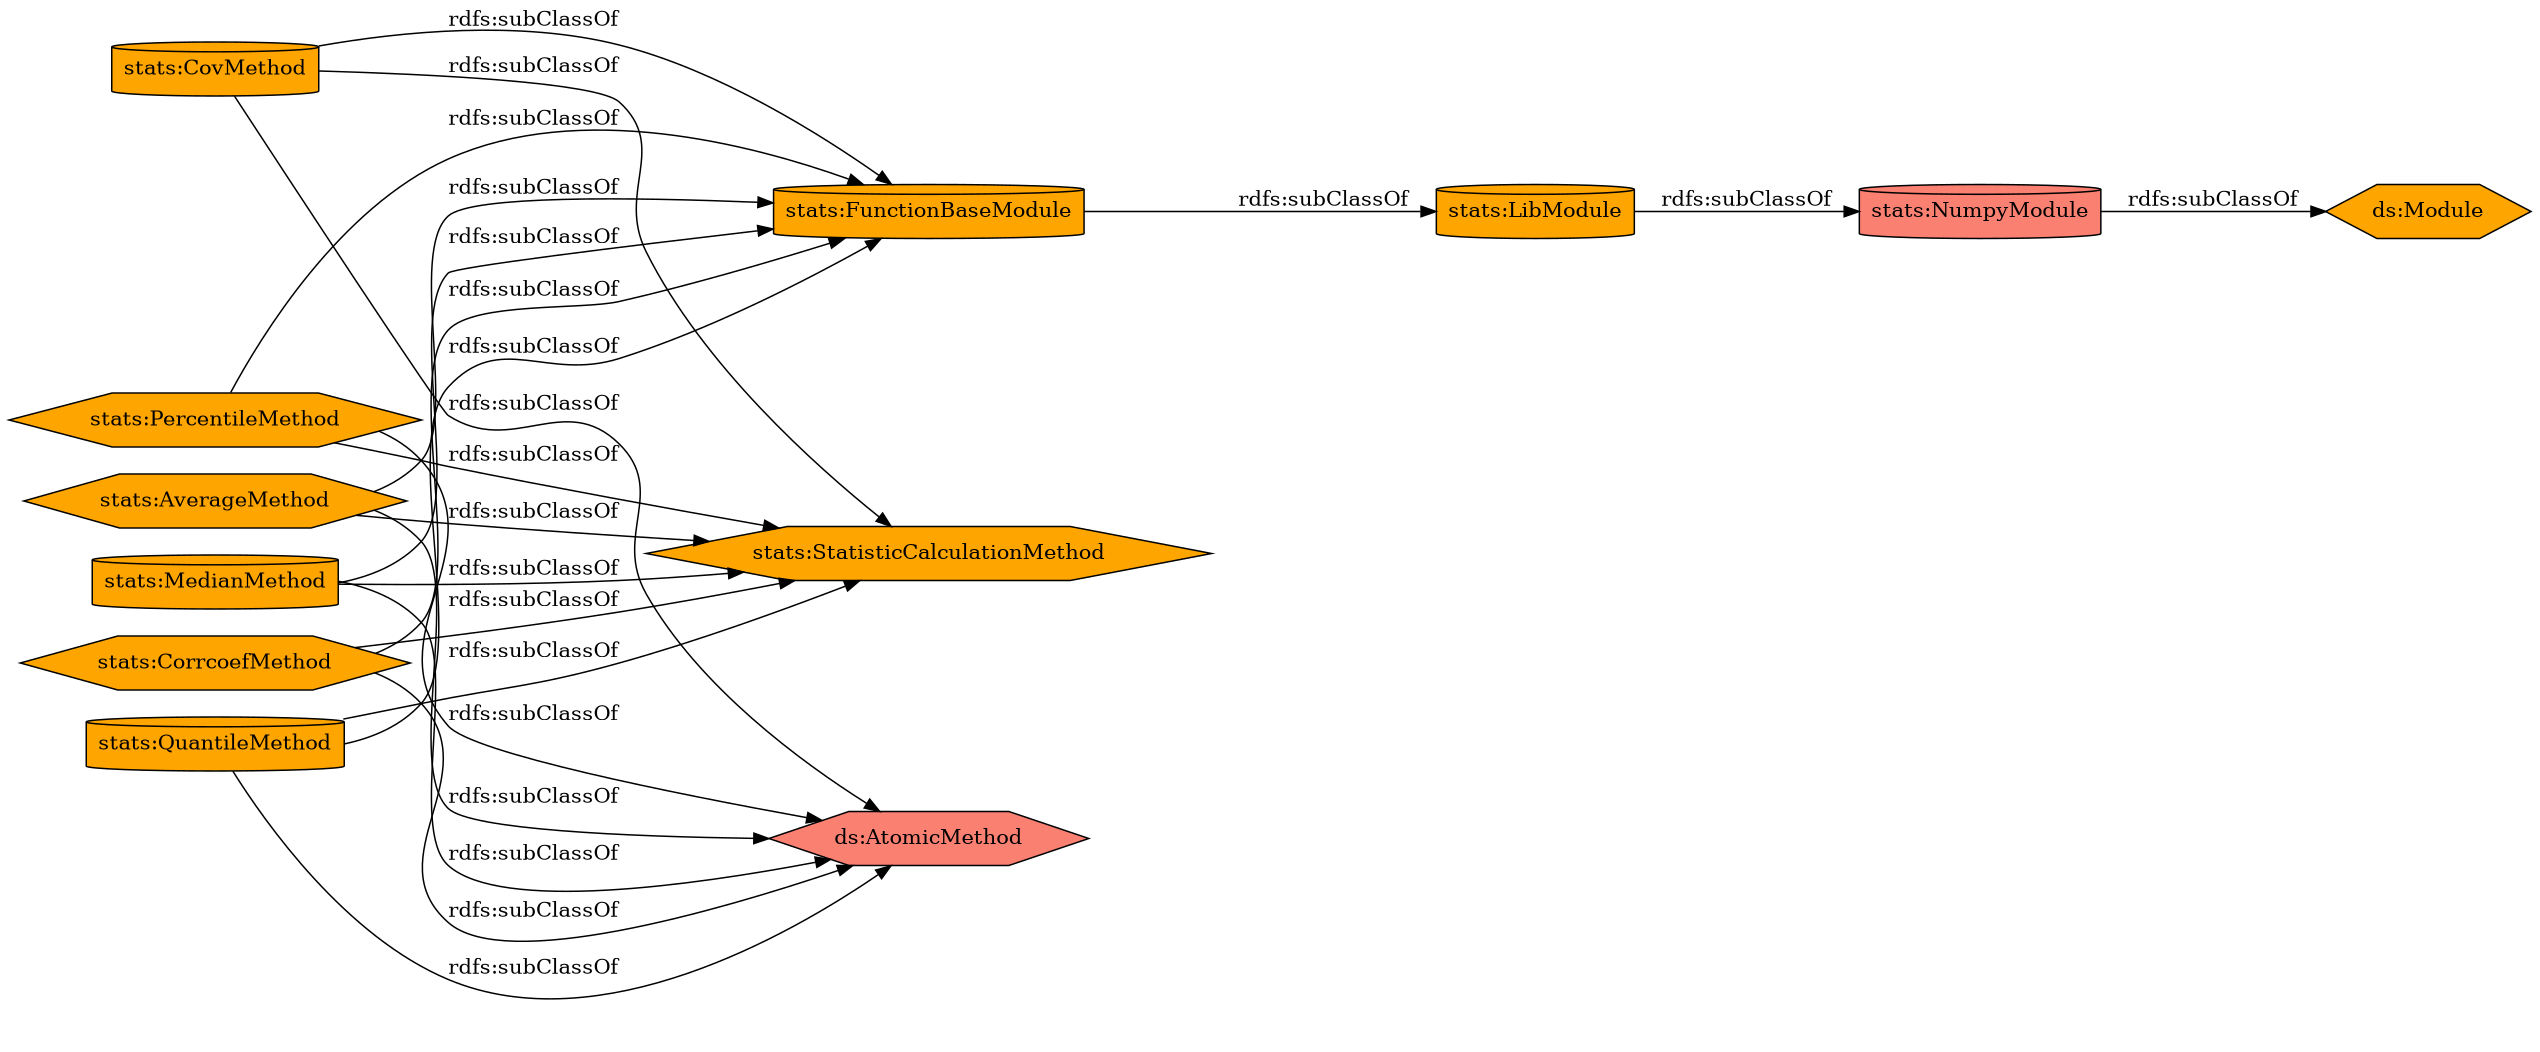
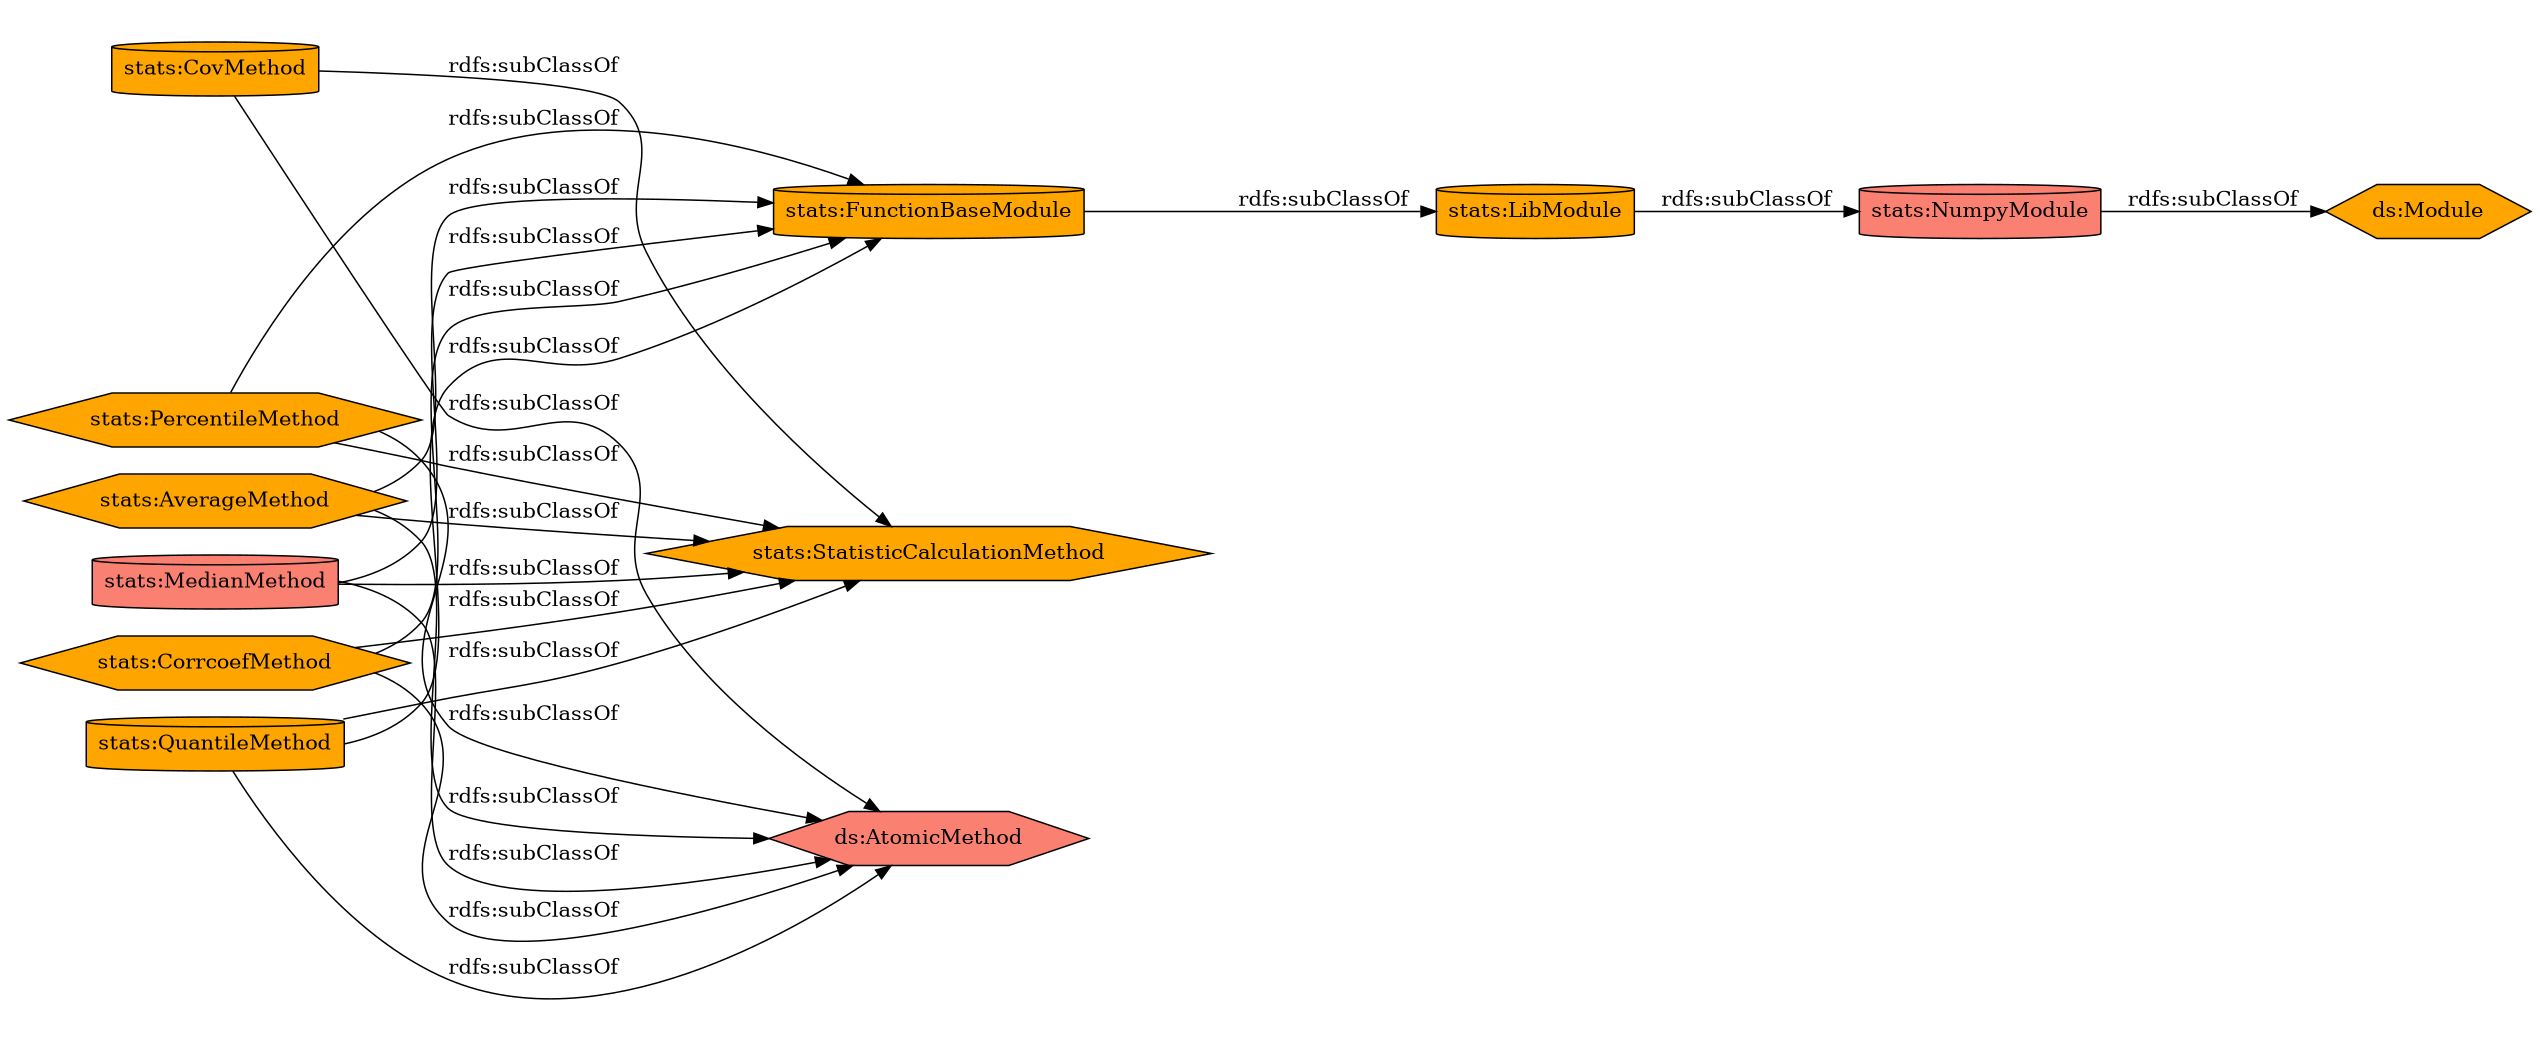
edge "stats:CovMethod" -> "stats:FunctionBaseModule": removed, label "rdfs:subClassOf"
node "stats:MedianMethod": fillcolor orange -> salmon
